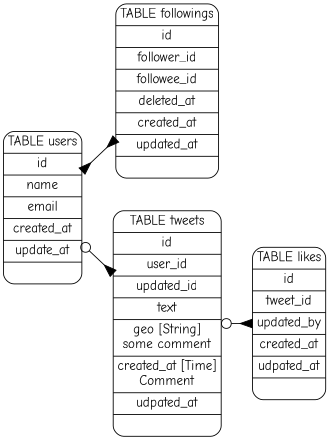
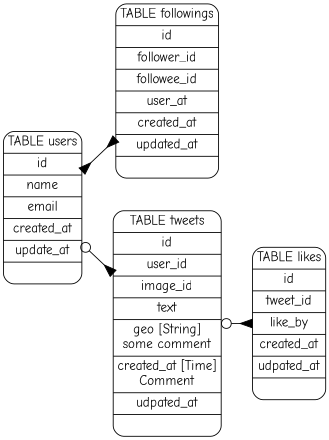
node "TABLE followings": text "deleted_at" -> "user_at"
node "TABLE tweets": text "updated_id" -> "image_id"
node "TABLE likes": text "updated_by" -> "like_by"
